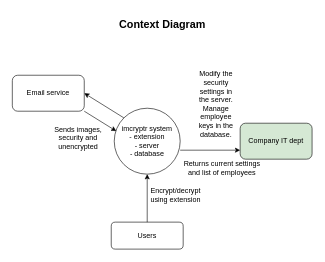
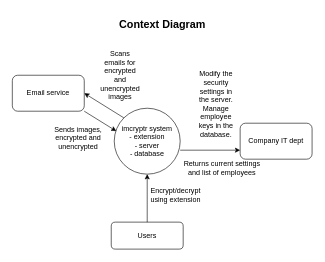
node "Scans emails for encrypted and unencrypted images": added
node "Sends images, security and unencrypted": label "Sends images, security and unencrypted" -> "Sends images, encrypted and unencrypted"
node "Company IT dept": fillcolor #d5e8d4 -> #ffffff
